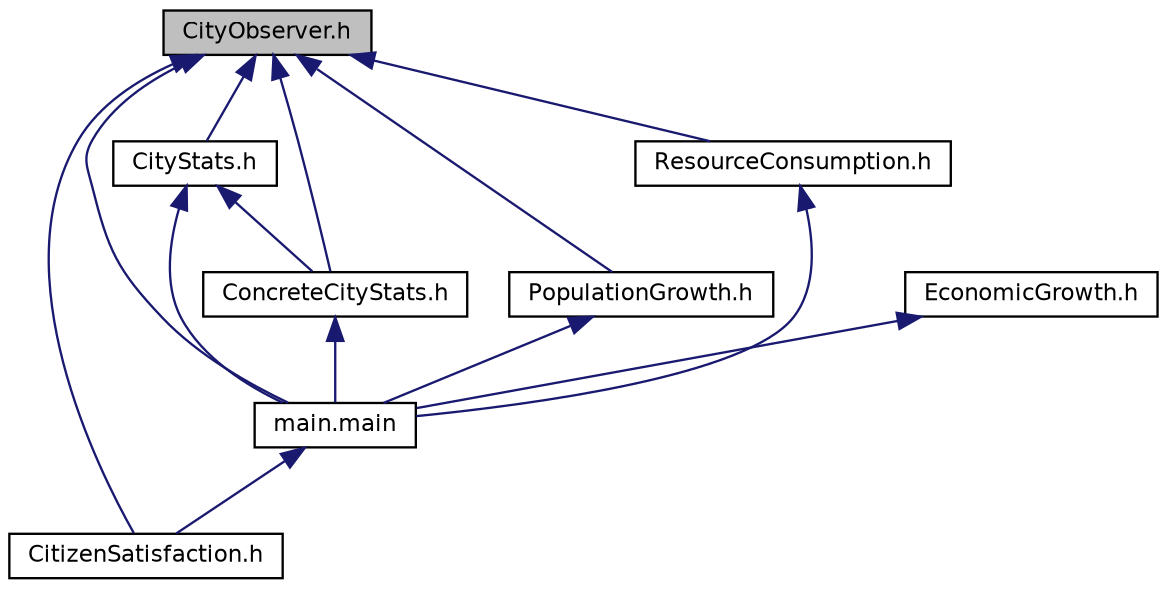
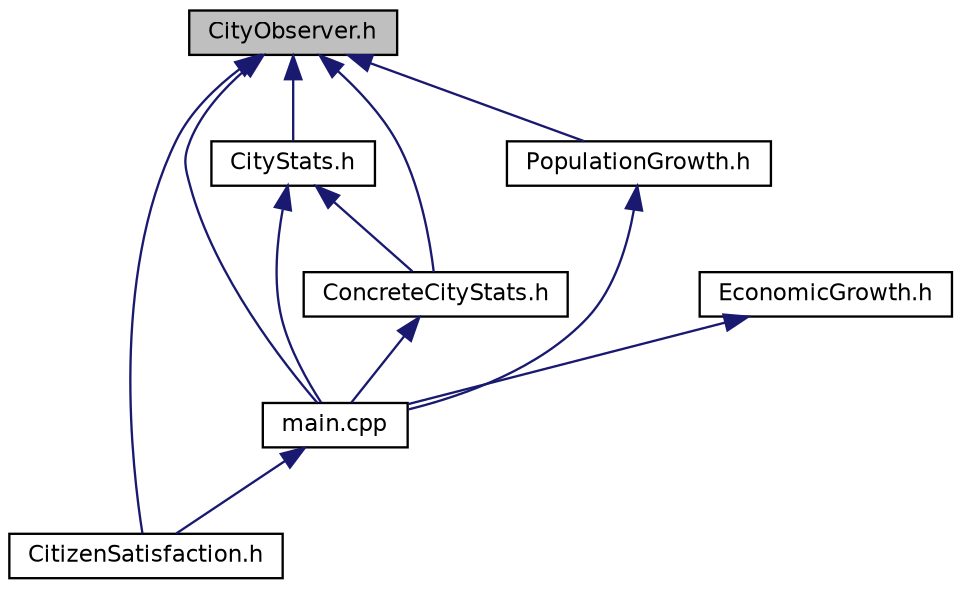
node "ResourceConsumption.h": removed
node "main.main": label "main.main" -> "main.cpp"
